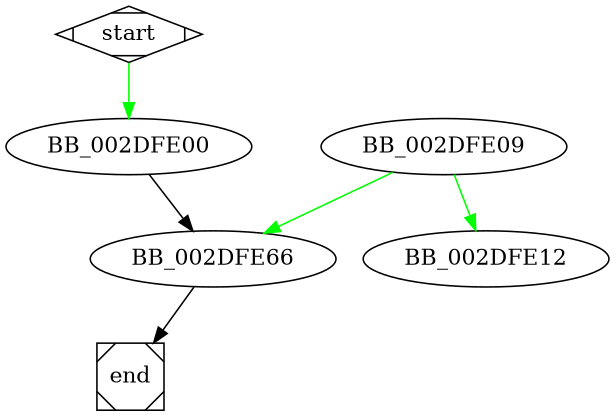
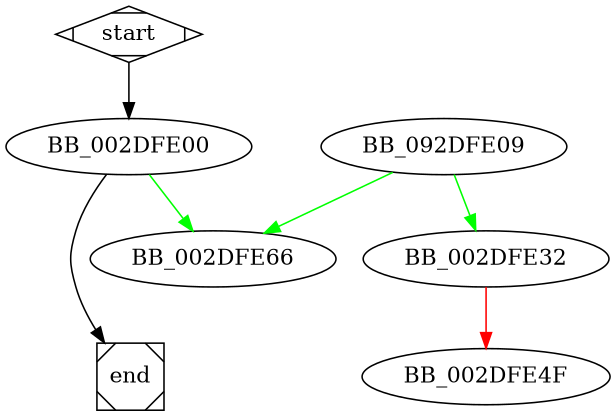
edge "start" -> "BB_002DFE00": color green -> black
node "BB_002DFE09": label "BB_002DFE09" -> "BB_092DFE09"
edge "BB_002DFE00" -> "BB_002DFE66": color black -> green
node "BB_002DFE12": label "BB_002DFE12" -> "BB_002DFE32"
edge "BB_002DFE66" -> "end": now "BB_002DFE00" -> "end"
node "BB_002DFE4F": added
